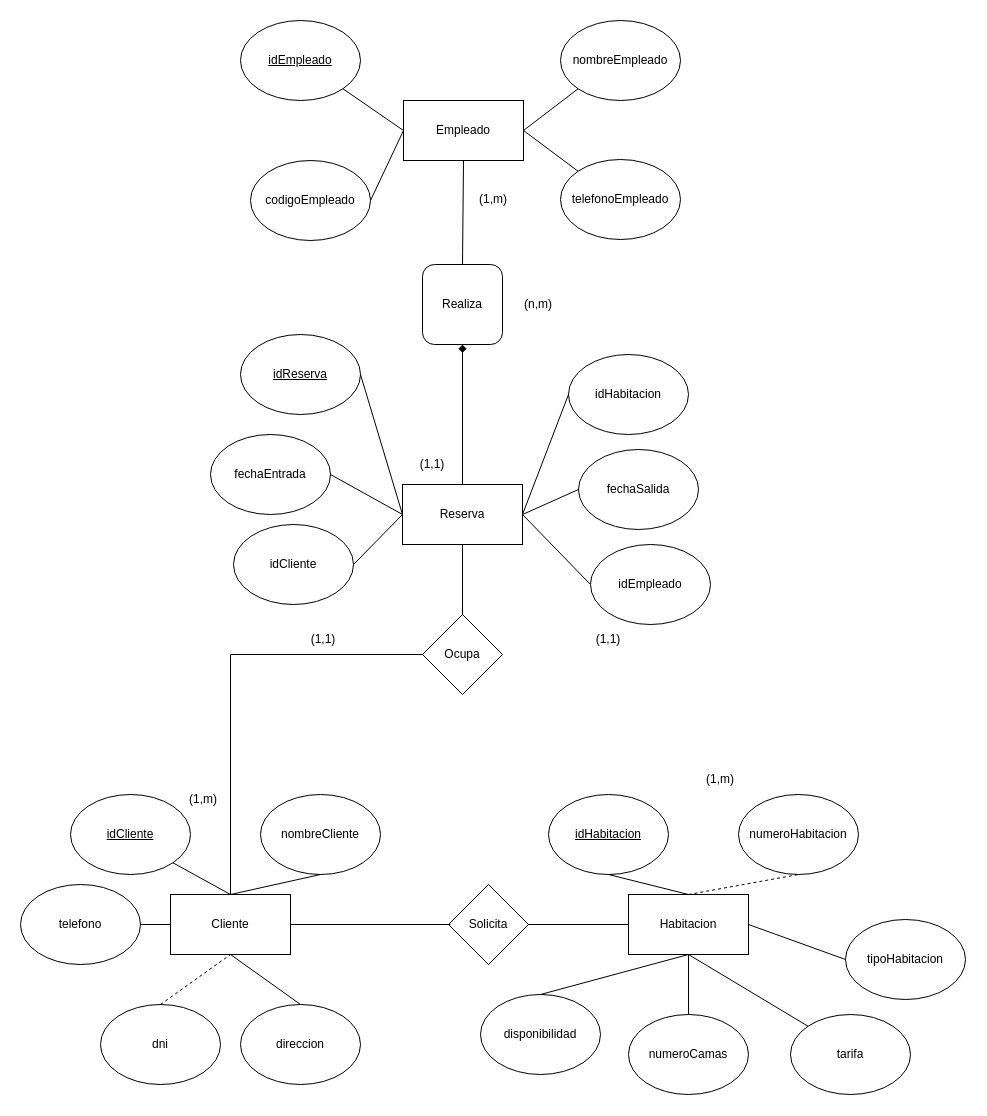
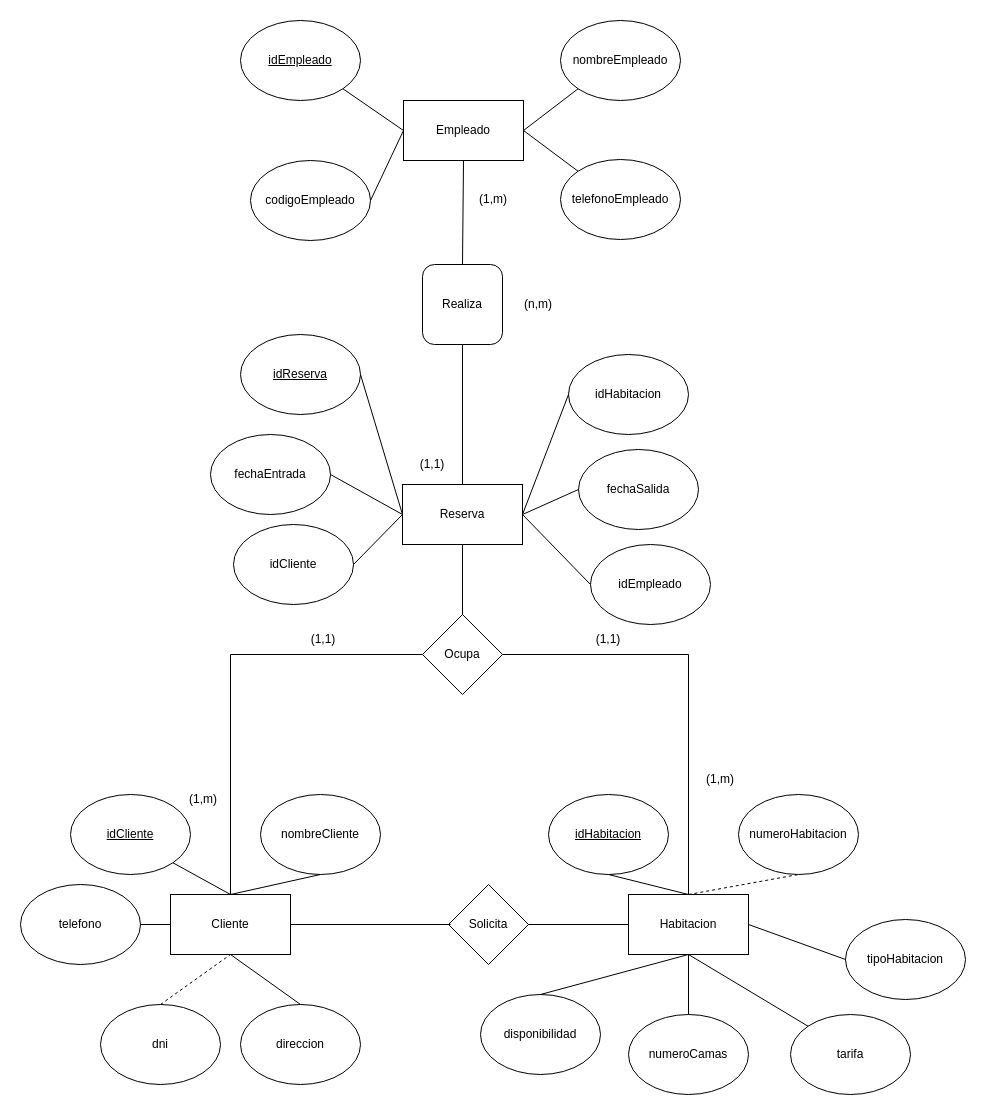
edge "Reserva" -> "Realiza": arrowhead diamond -> none
edge "Ocupa" -- "Habitacion": added
